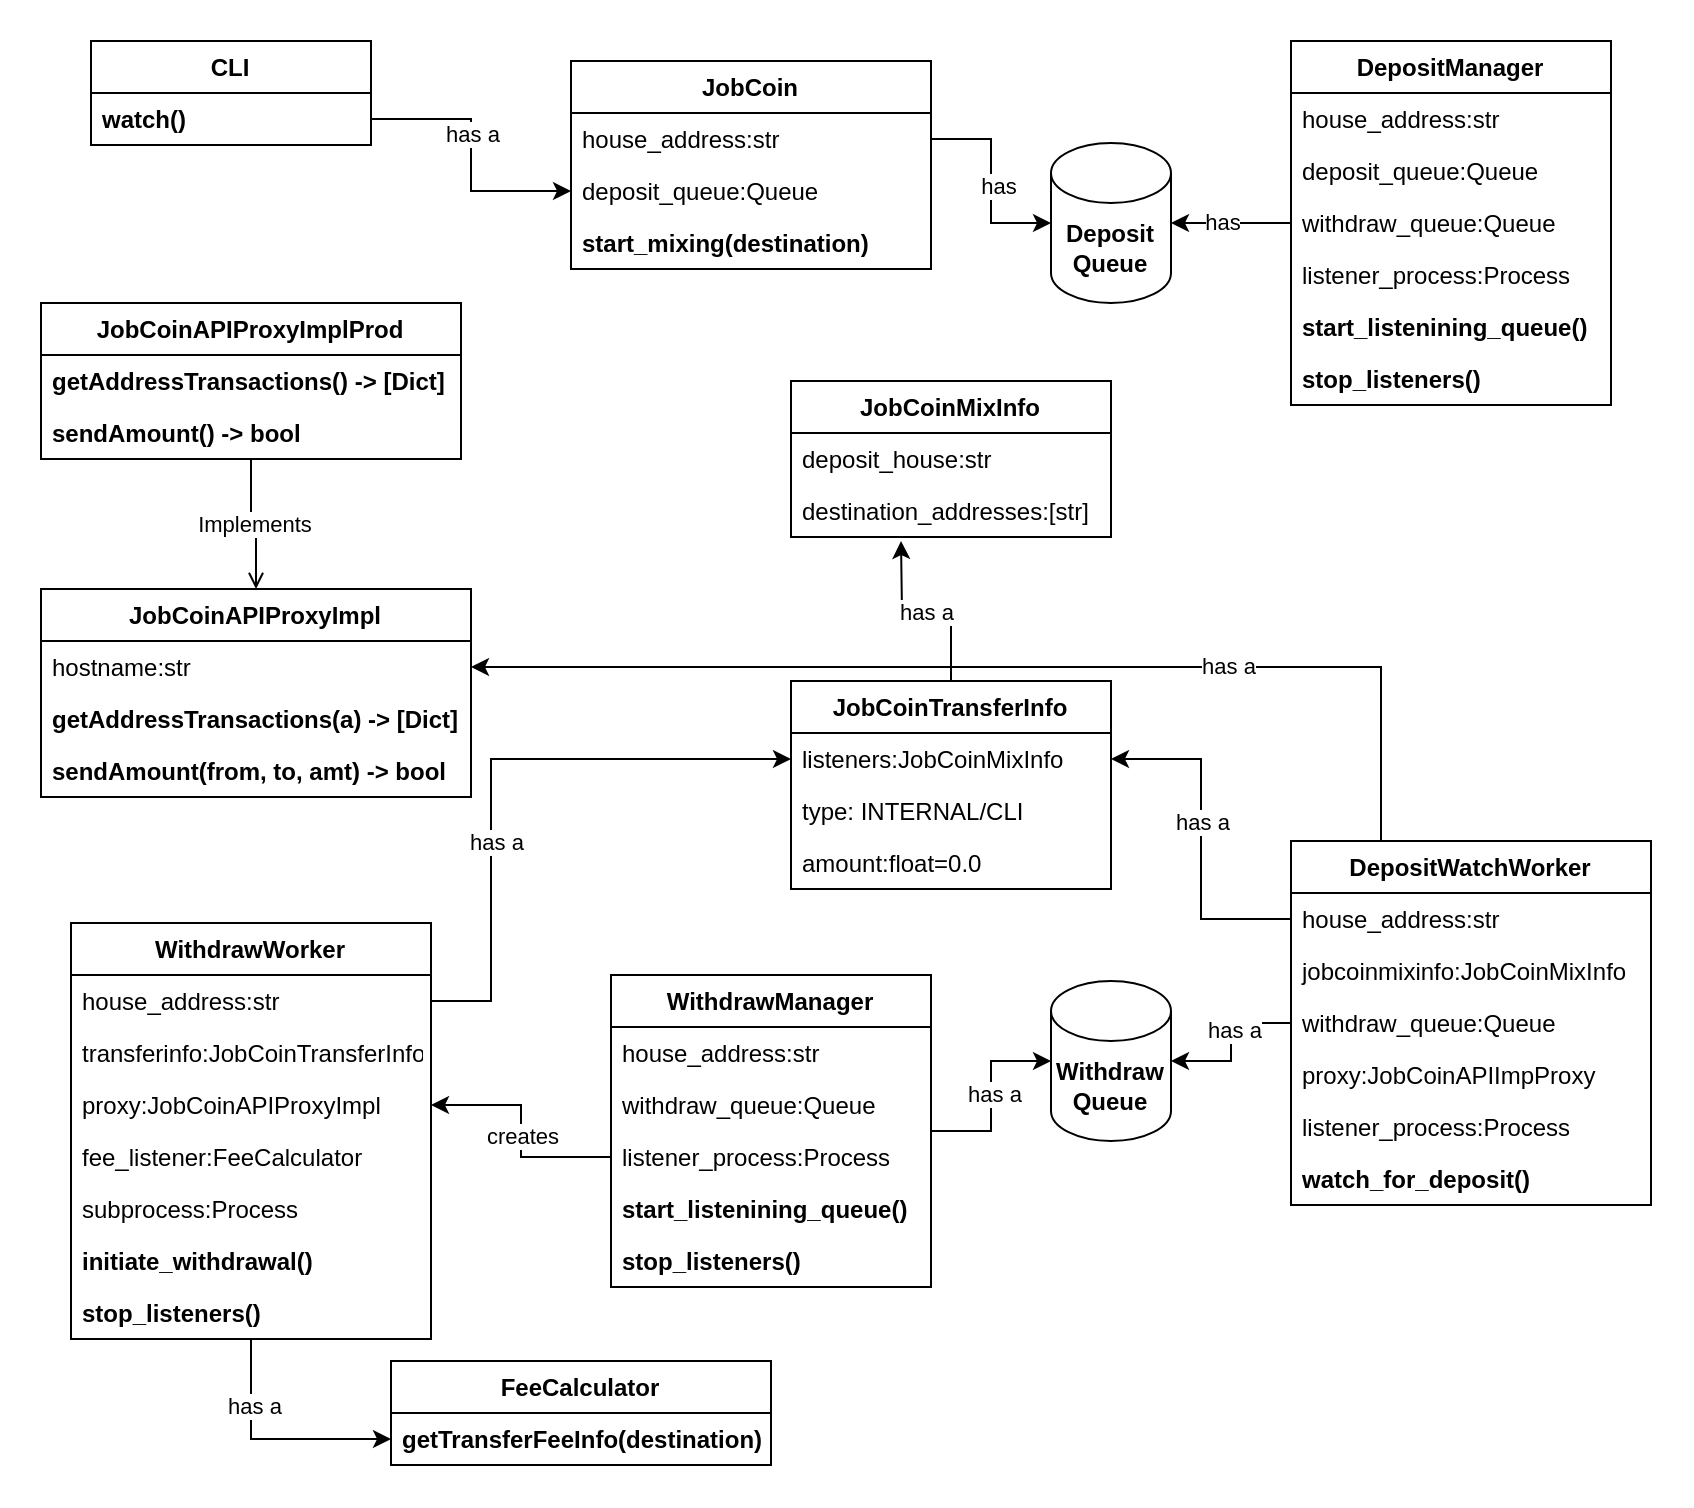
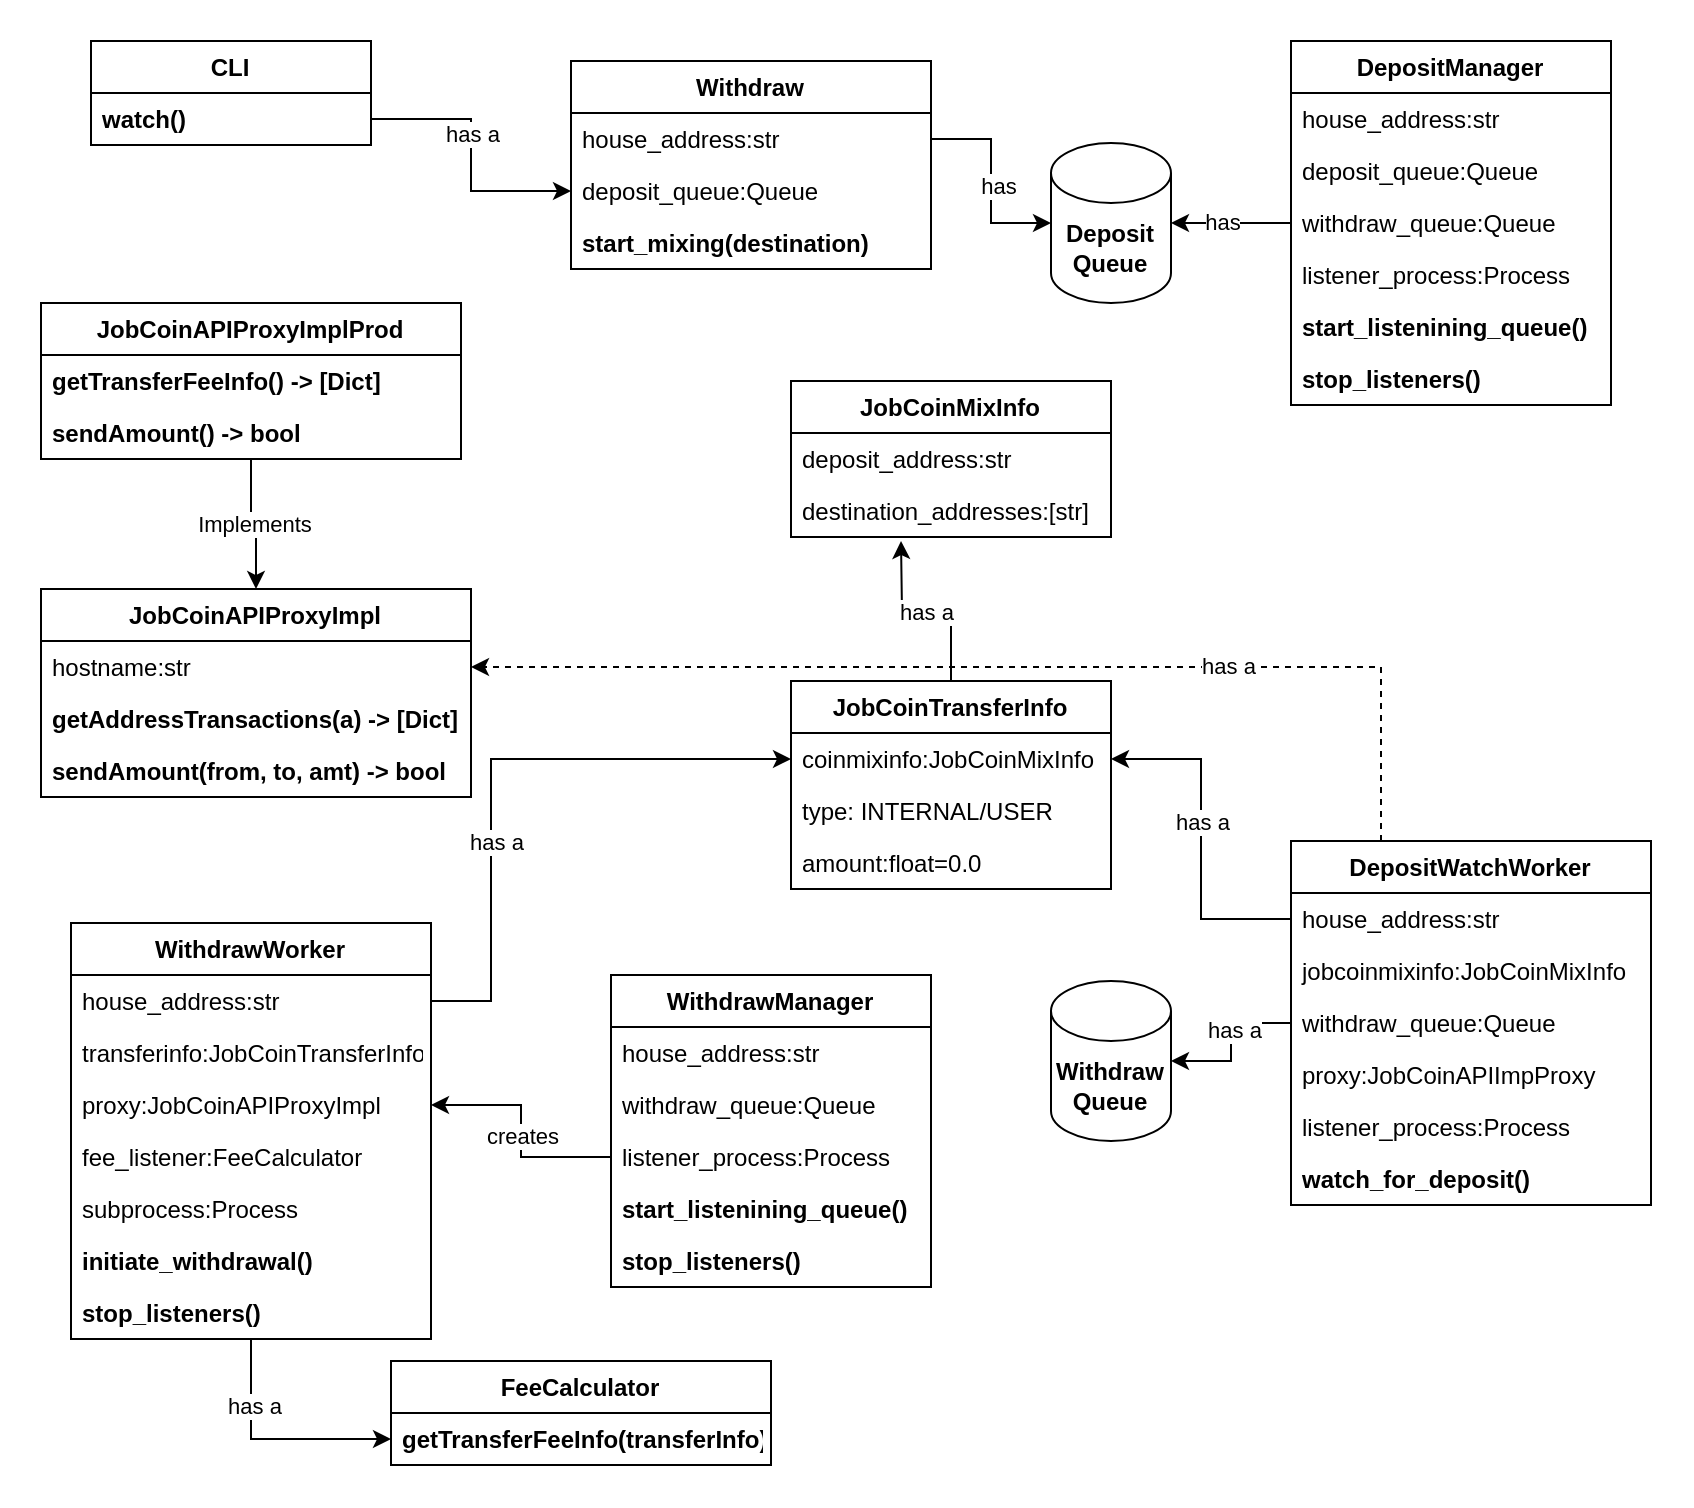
node "JobCoin": label "JobCoin" -> "Withdraw"
node "getAddressTransactions() -> [Dict]": label "getAddressTransactions() -> [Dict]" -> "getTransferFeeInfo() -> [Dict]"
node "deposit_house:str": label "deposit_house:str" -> "deposit_address:str"
edge "JobCoinAPIProxyImplProd" -> "JobCoinAPIProxyImpl": arrowhead open -> classic
edge "DepositWatchWorker" -> "hostname:str": style solid -> dashed
node "listeners:JobCoinMixInfo": label "listeners:JobCoinMixInfo" -> "coinmixinfo:JobCoinMixInfo"
node "type: INTERNAL/CLI": label "type: INTERNAL/CLI" -> "type: INTERNAL/USER"
edge "WithdrawManager" -> "Withdraw Queue": removed, label "has a"
node "getTransferFeeInfo(destination)": label "getTransferFeeInfo(destination)" -> "getTransferFeeInfo(transferInfo)"
